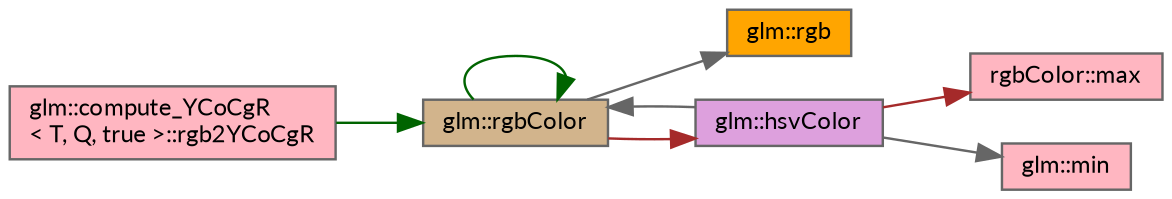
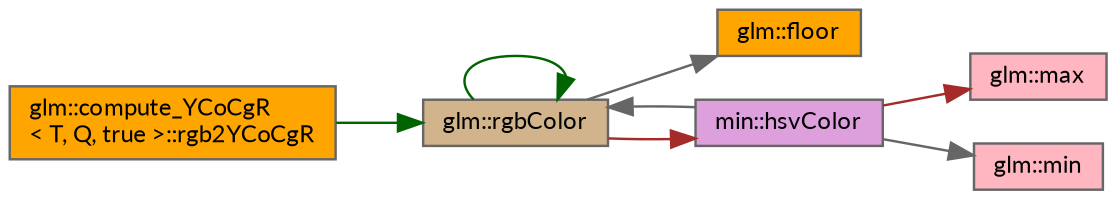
node "glm::rgb": label "glm::rgb" -> "glm::floor"
node "rgbColor::max": label "rgbColor::max" -> "glm::max"
node "glm::compute_YCoCgR < T, Q, true >::rgb2YCoCgR": fillcolor lightpink -> orange
node "glm::hsvColor": label "glm::hsvColor" -> "min::hsvColor"
